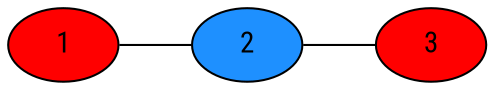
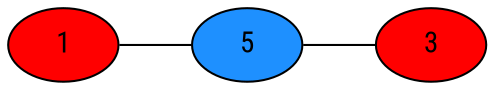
node "2": label "2" -> "5"
